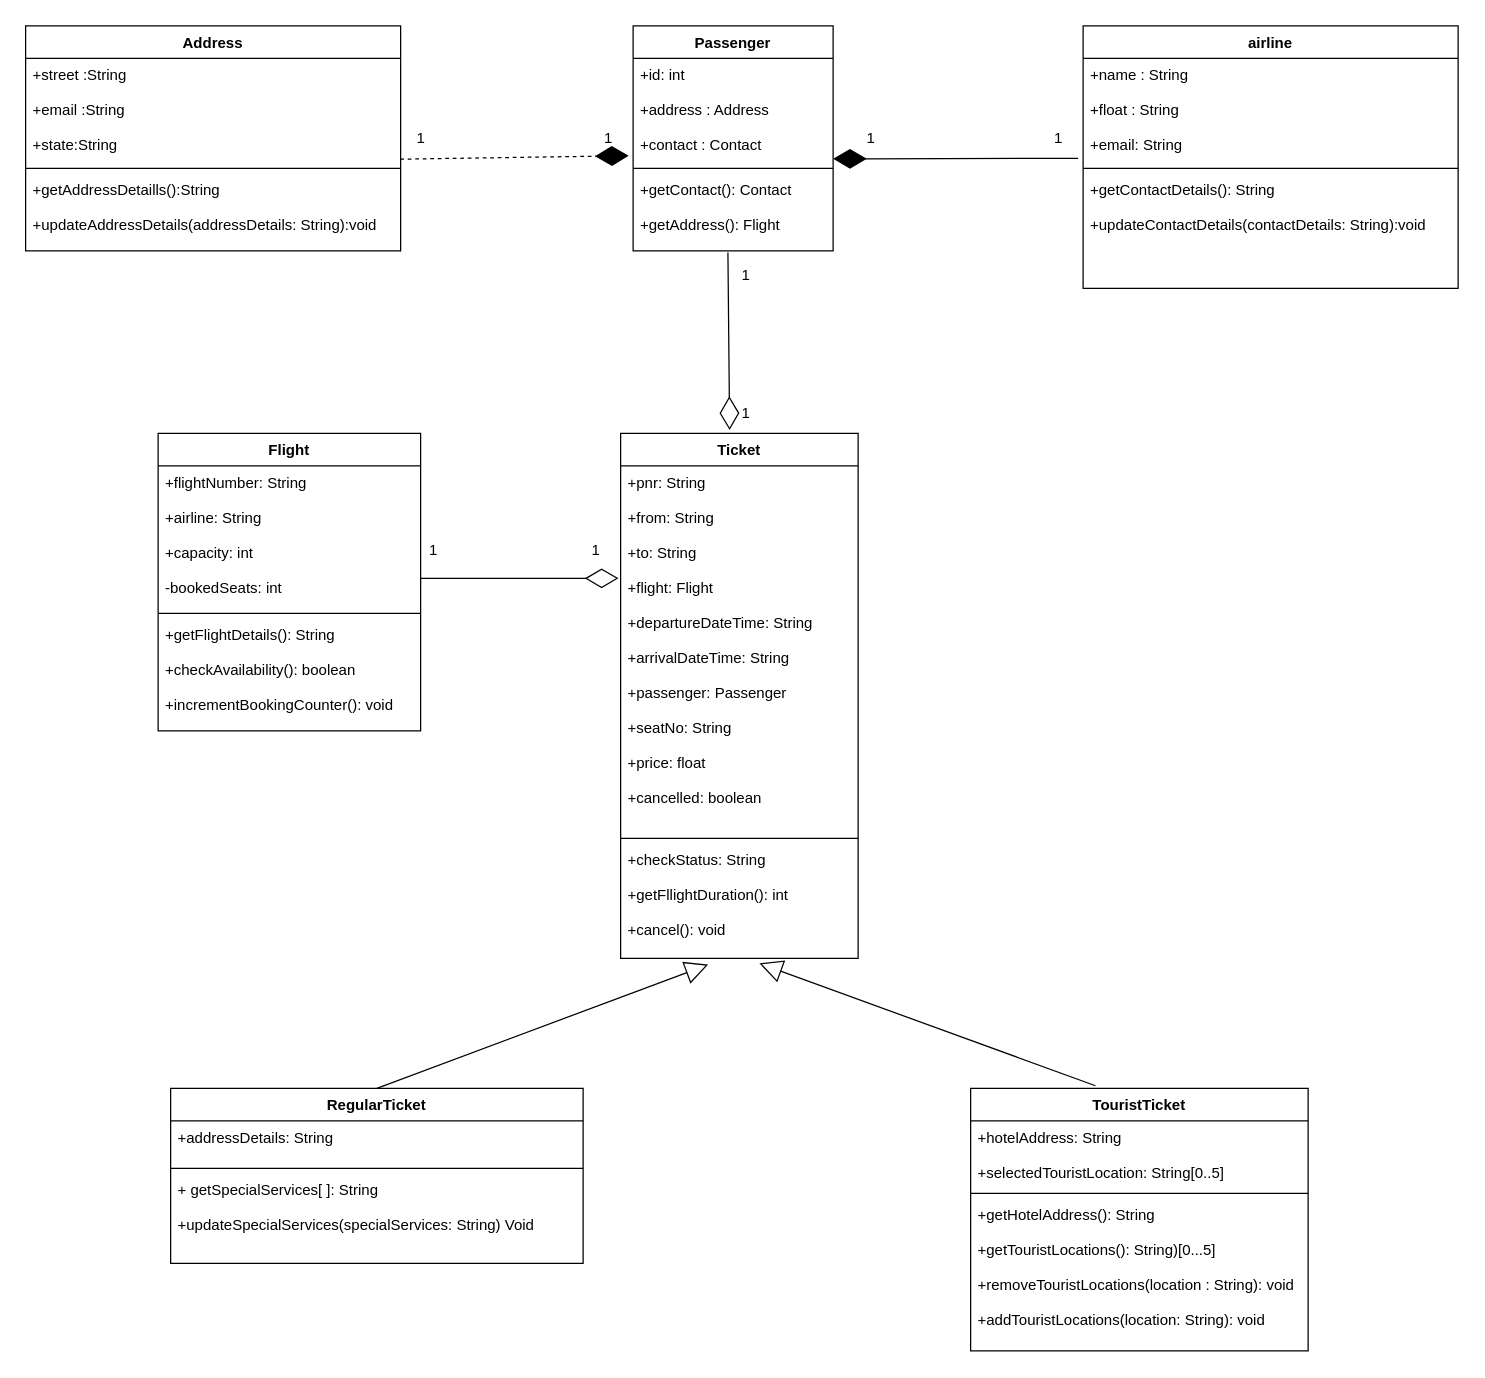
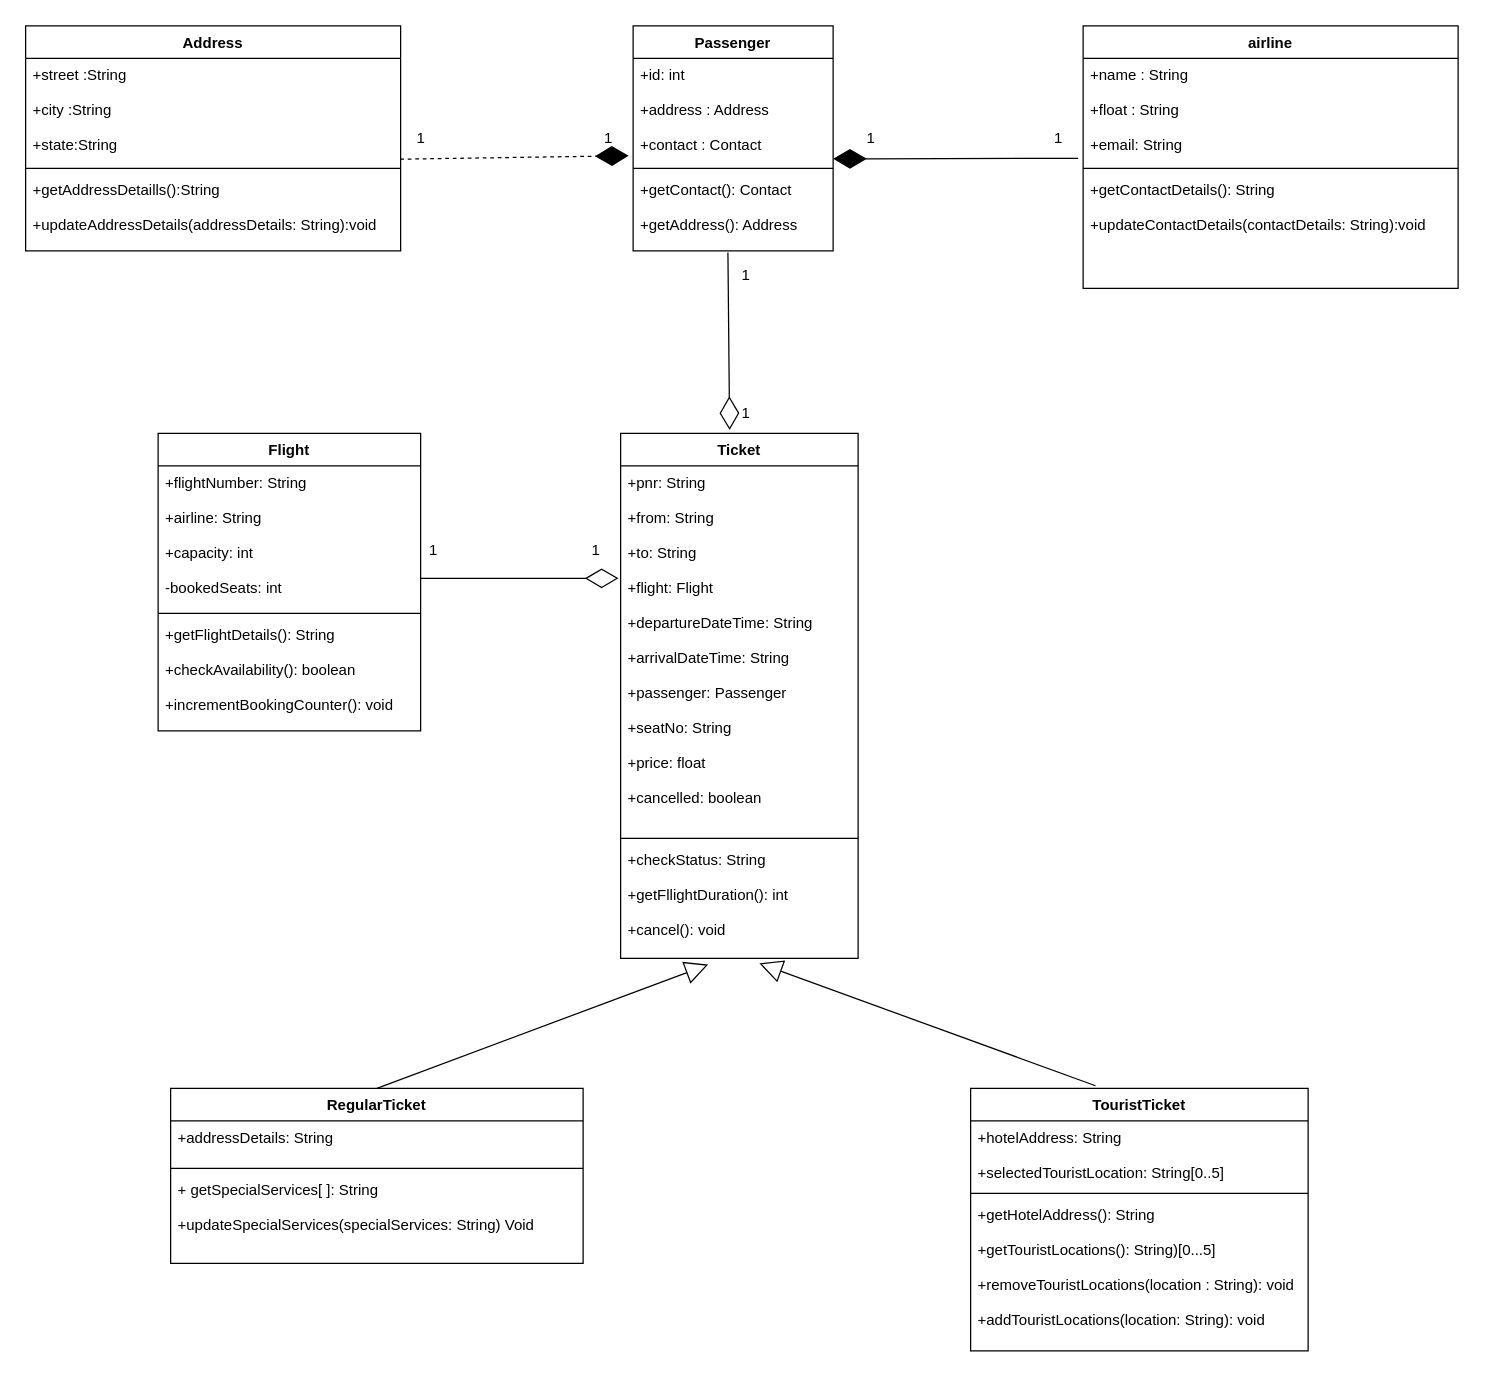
node "+street :String +email :String +state:String": label "+street :String +email :String +state:String" -> "+street :String +city :String +state:String"
node "+getContact(): Contact +getAddress(): Flight": label "+getContact(): Contact +getAddress(): Flight" -> "+getContact(): Contact +getAddress(): Address"
